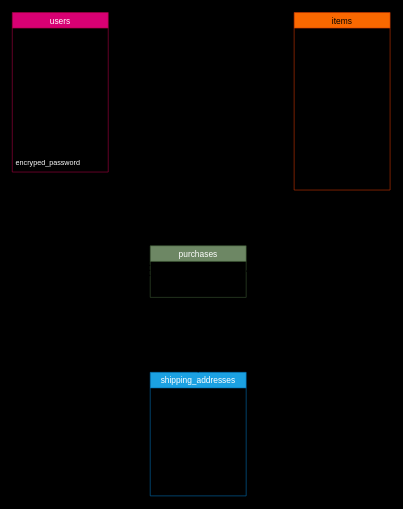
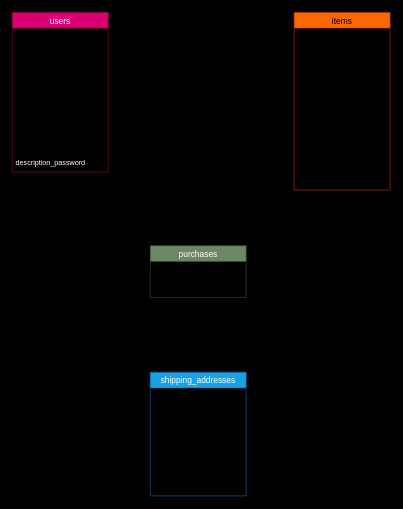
node "encryped_password": label "encryped_password" -> "description_password"
